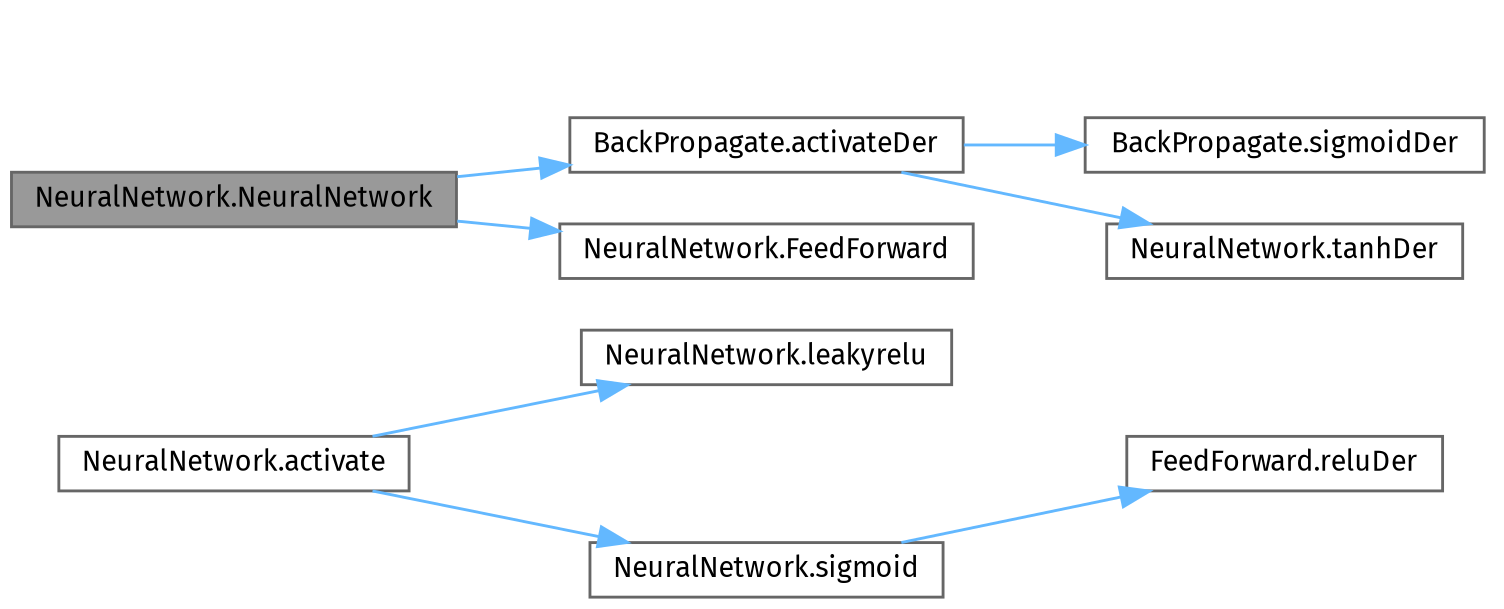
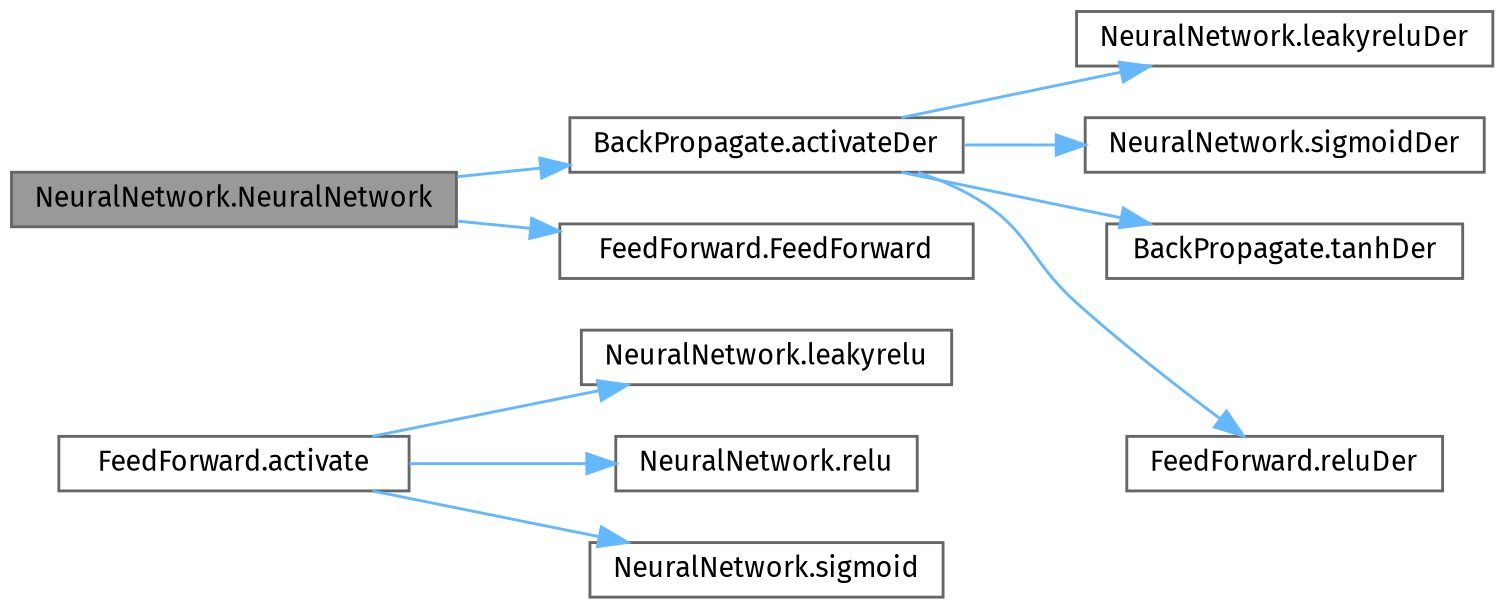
node "NeuralNetwork.leakyreluDer": added
node "BackPropagate.sigmoidDer": label "BackPropagate.sigmoidDer" -> "NeuralNetwork.sigmoidDer"
node "NeuralNetwork.FeedForward": label "NeuralNetwork.FeedForward" -> "FeedForward.FeedForward"
node "NeuralNetwork.tanhDer": label "NeuralNetwork.tanhDer" -> "BackPropagate.tanhDer"
node "NeuralNetwork.activate": label "NeuralNetwork.activate" -> "FeedForward.activate"
node "NeuralNetwork.relu": added
edge "NeuralNetwork.sigmoid" -> "FeedForward.reluDer": now "BackPropagate.activateDer" -> "FeedForward.reluDer"
